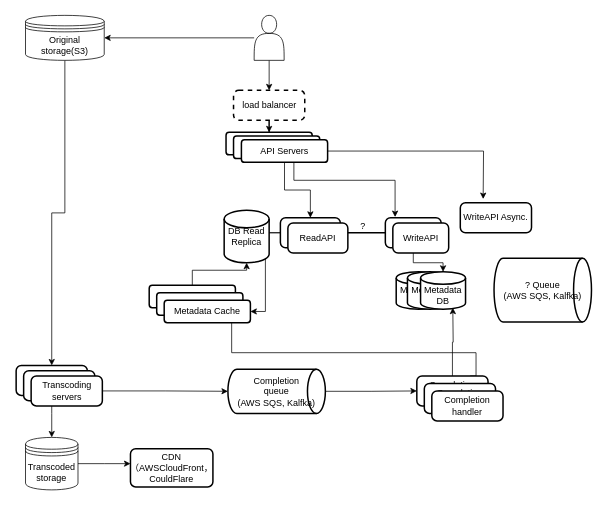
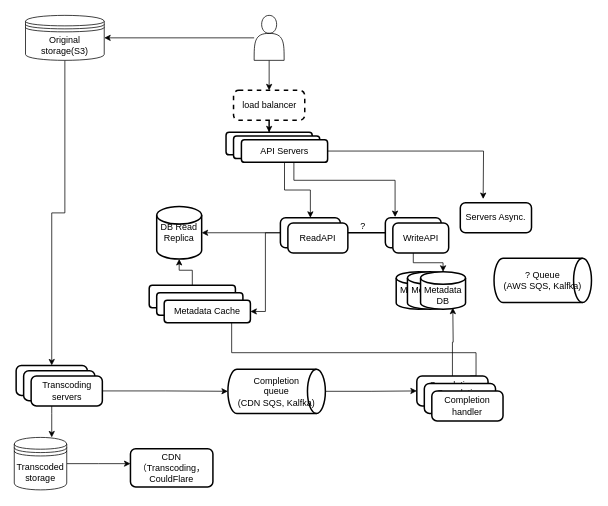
node "WriteAPI Async.": label "WriteAPI Async." -> "Servers Async."
node "DB Read Replica": moved (246, 237) -> (179, 233)
node "? Queue (AWS SQS, Kalfka)": size 98x64 -> 98x44
node "Completion queue (AWS SQS, Kalfka)": label "Completion queue (AWS SQS, Kalfka)" -> "Completion queue (CDN SQS, Kalfka)"
node "Transcoded storage": moved (51, 464) -> (40, 464)
node "CDN （AWSCloudFront， CouldFlare": label "CDN （AWSCloudFront， CouldFlare" -> "CDN （Transcoding， CouldFlare"
